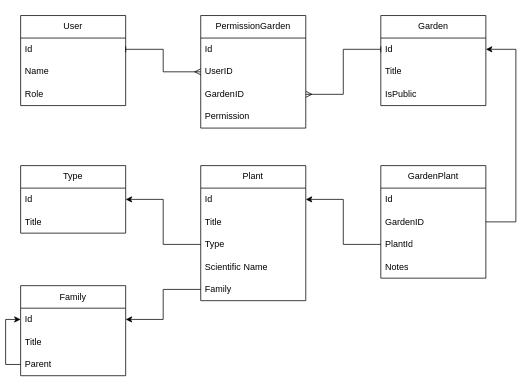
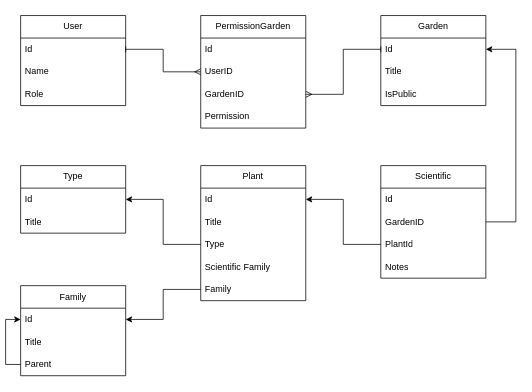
node "GardenPlant": label "GardenPlant" -> "Scientific"
node "Scientific Name": label "Scientific Name" -> "Scientific Family"
